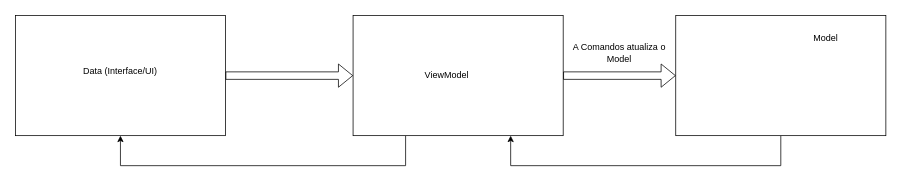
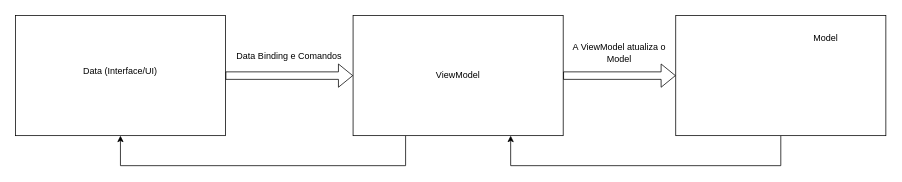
node "A Comandos atualiza o Model": label "A Comandos atualiza o Model" -> "A ViewModel atualiza o Model"
node "Data Binding e Comandos": added
node "ViewModel": moved (447, 75) -> (458, 75)
